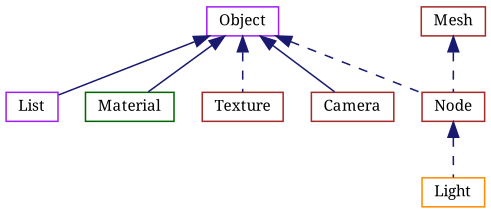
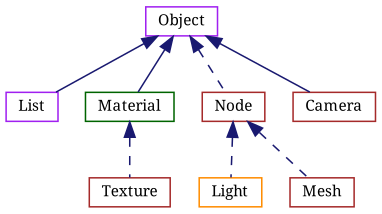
edge "Texture" -> "Object": now "Texture" -> "Material"
edge "Node" -> "Mesh": reversed
